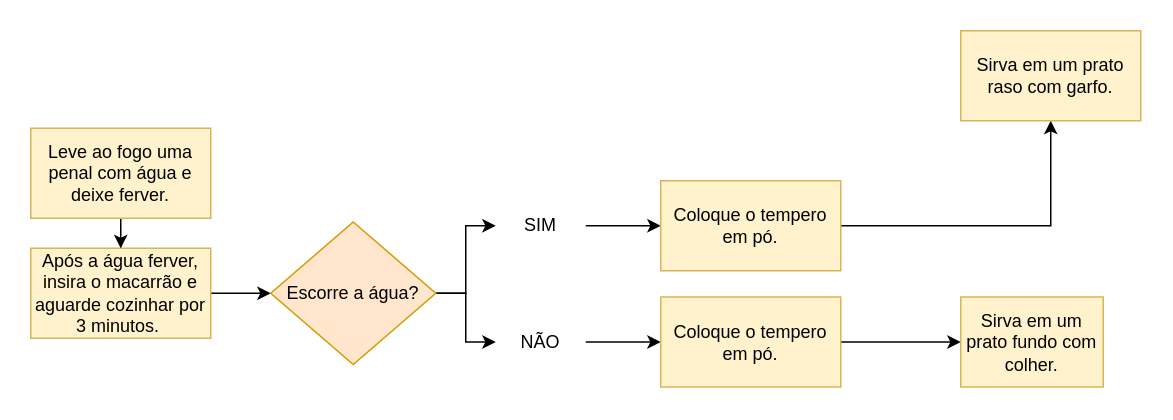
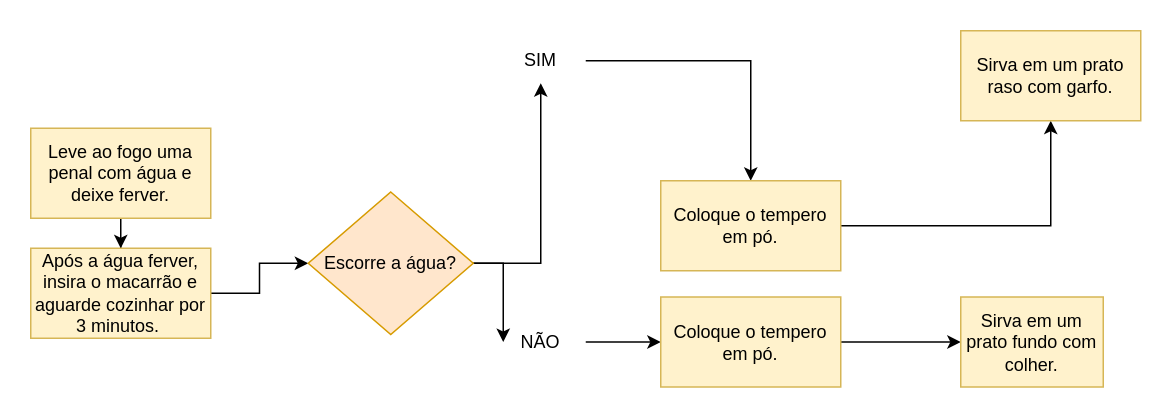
node "SIM": moved (541, 226) -> (541, 61)
node "Escorre a água?": moved (353, 293) -> (391, 263)
